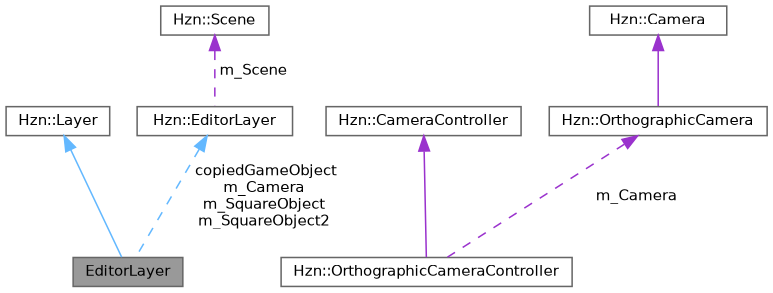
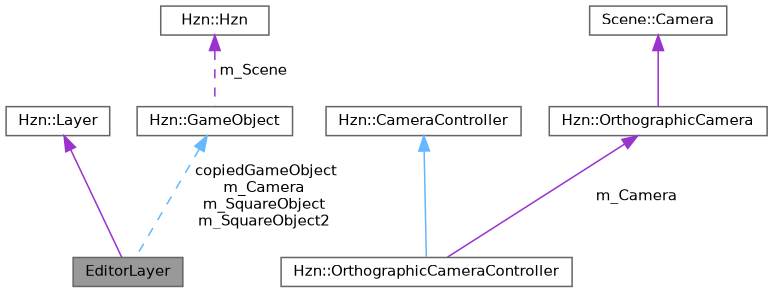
node "Hzn::Scene": label "Hzn::Scene" -> "Hzn::Hzn"
node "Hzn::Camera": label "Hzn::Camera" -> "Scene::Camera"
node "Hzn::EditorLayer": label "Hzn::EditorLayer" -> "Hzn::GameObject"
edge "Hzn::OrthographicCameraController" -> "Hzn::OrthographicCamera": style dashed -> solid
edge "EditorLayer" -> "Hzn::Layer": color steelblue1 -> darkorchid3
edge "Hzn::OrthographicCameraController" -> "Hzn::CameraController": color darkorchid3 -> steelblue1
